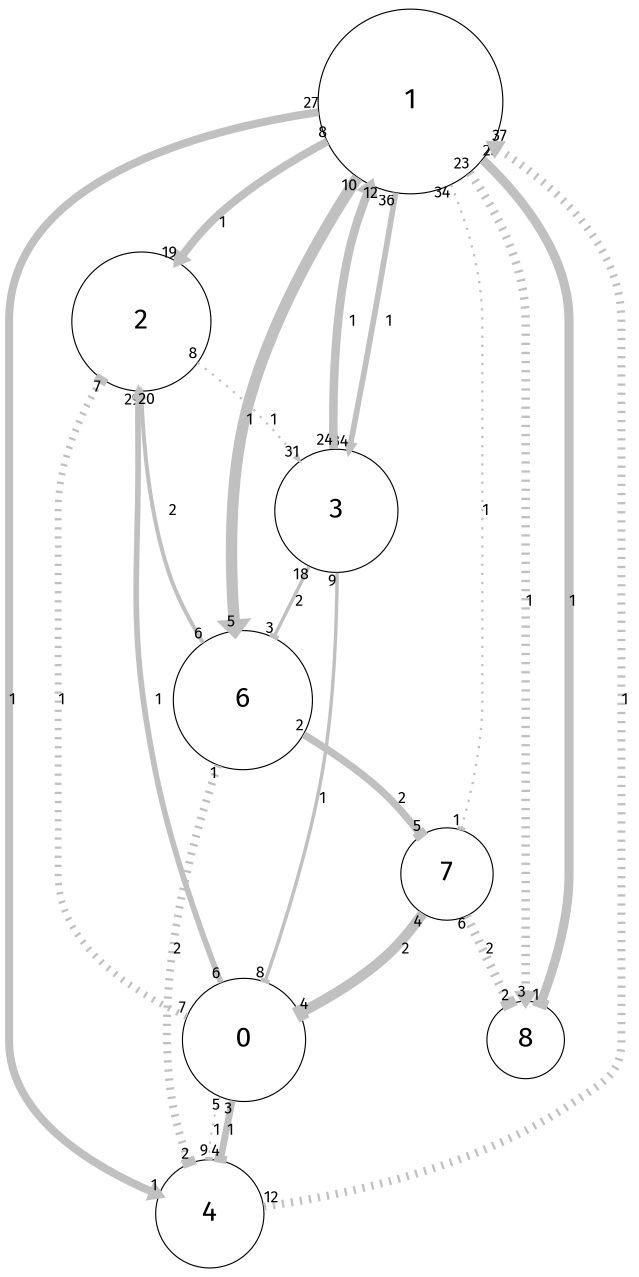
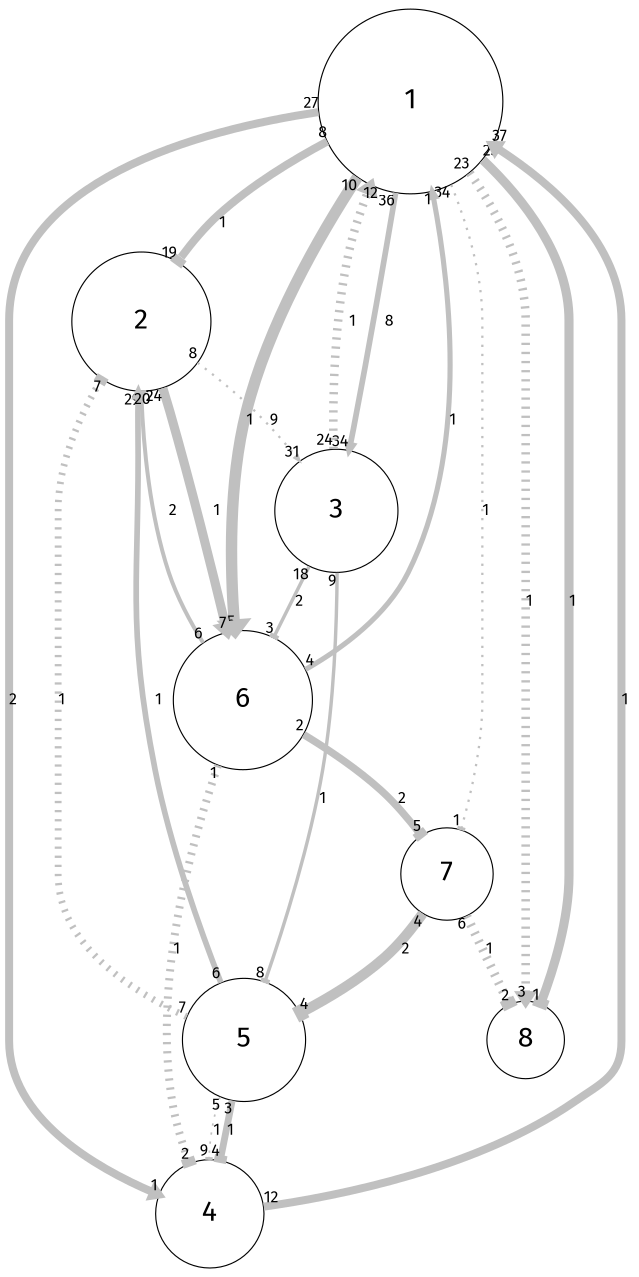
edge "1" -> "2": arrowhead normal -> tee
edge "3" -> "1": style solid -> dotted
edge "1" -> "3": label "1" -> "8"
edge "2" -> "3": label "1" -> "9"
edge "6" -> "1": added, label "1"
edge "2" -> "6": added, label "1"
edge "6" -> "2": arrowhead normal -> tee
edge "1" -> "4": label "1" -> "2"
edge "4" -> "1": style dotted -> solid
edge "6" -> "4": label "2" -> "1"
edge "7" -> "8": label "2" -> "1"
node "0": label "0" -> "5"
